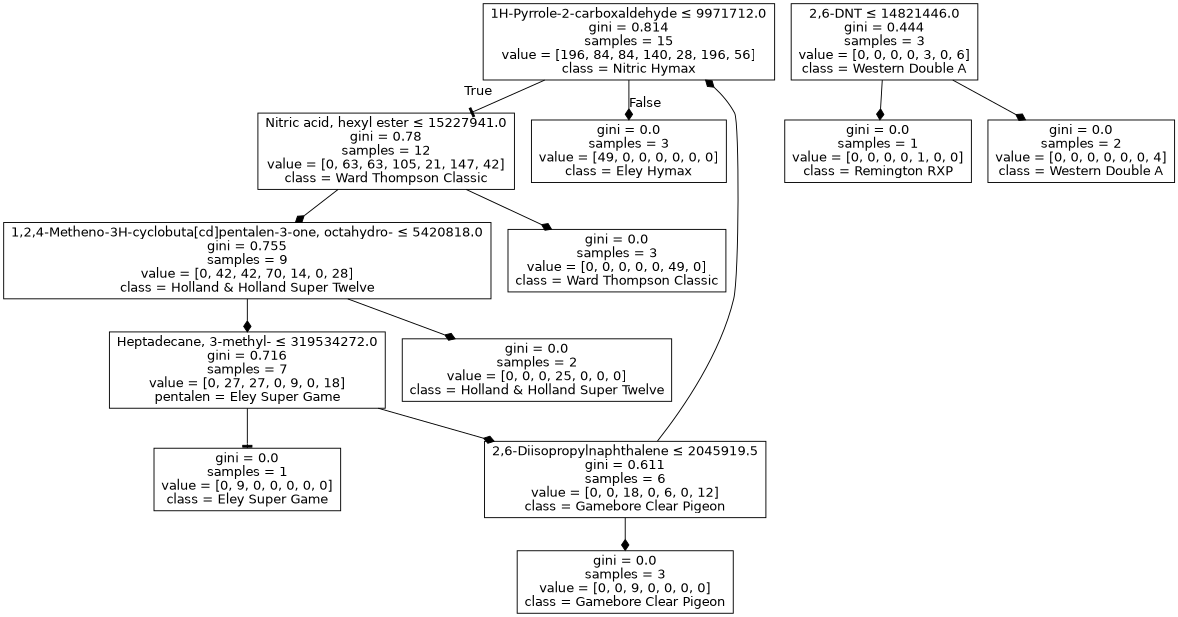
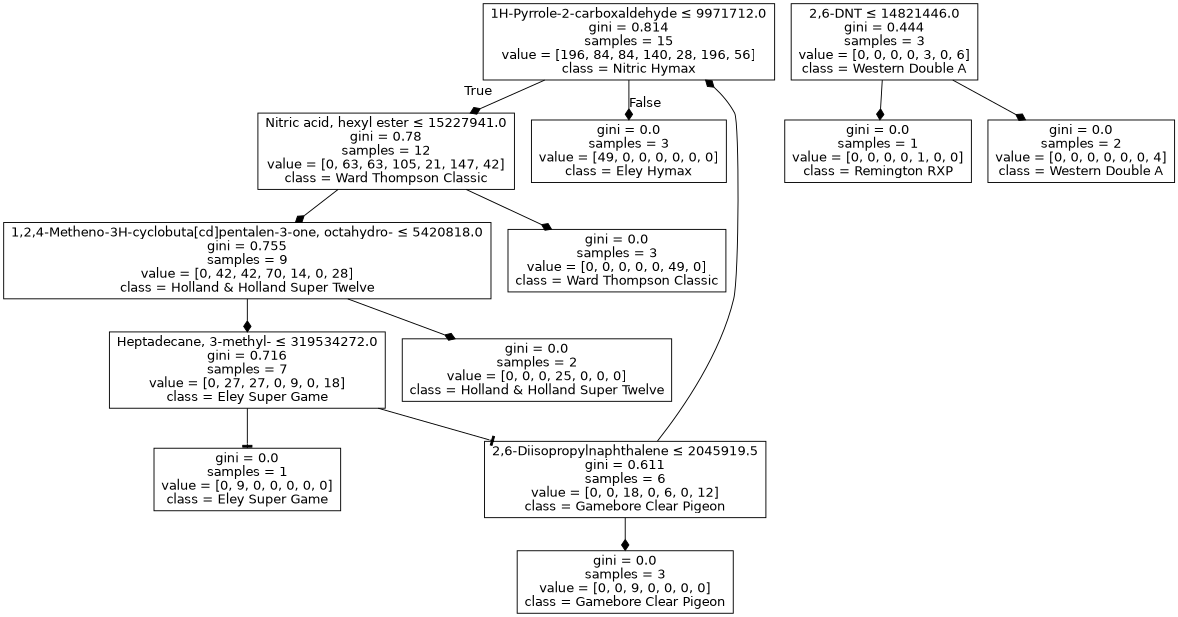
edge "1H-Pyrrole-2-carboxaldehyde ≤ 9971712.0" -> "Nitric acid, hexyl ester ≤ 15227941.0": arrowhead tee -> diamond
node "Heptadecane, 3-methyl- ≤ 319534272.0": text "pentalen = Eley Super Game" -> "class = Eley Super Game"
edge "Heptadecane, 3-methyl- ≤ 319534272.0" -> "2,6-Diisopropylnaphthalene ≤ 2045919.5": arrowhead diamond -> tee
